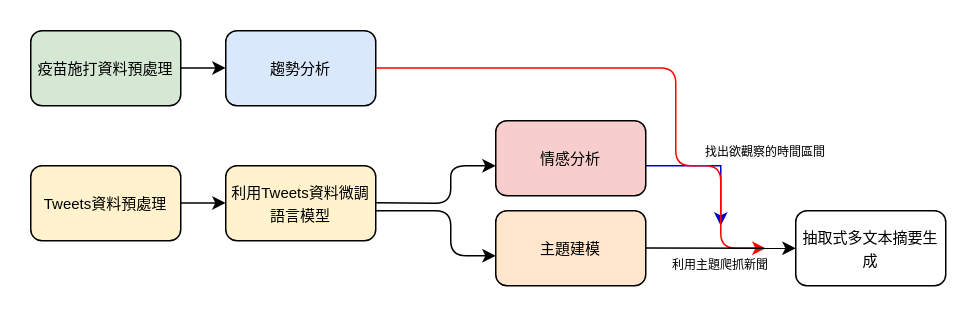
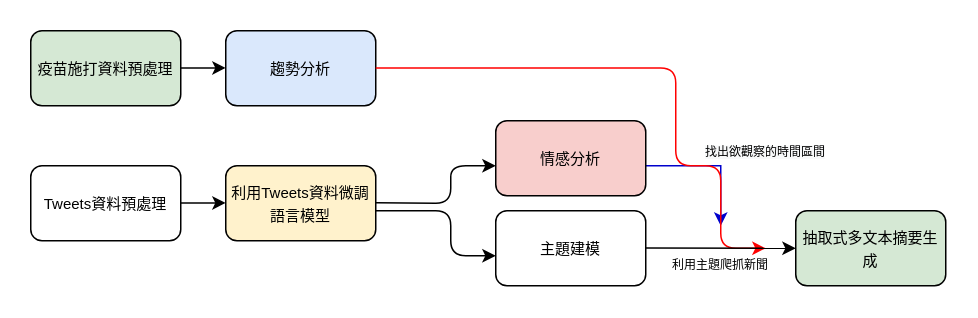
node "Tweets資料預處理": fillcolor #fff2cc -> #ffffff
node "主題建模": fillcolor #ffe6cc -> #ffffff
node "抽取式多文本摘要生成": fillcolor #ffffff -> #d5e8d4
